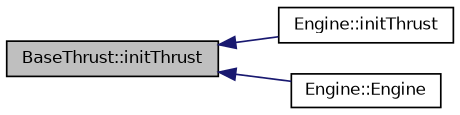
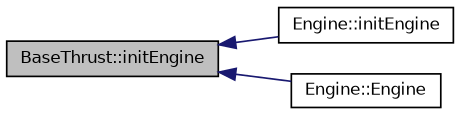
node "Engine::initThrust": label "Engine::initThrust" -> "Engine::initEngine"
node "BaseThrust::initThrust": label "BaseThrust::initThrust" -> "BaseThrust::initEngine"
